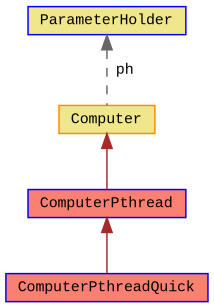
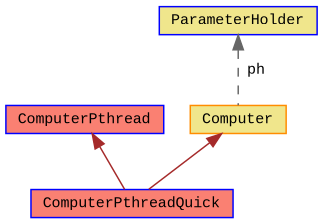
edge "ComputerPthread" -> "Computer": now "ComputerPthreadQuick" -> "Computer"
